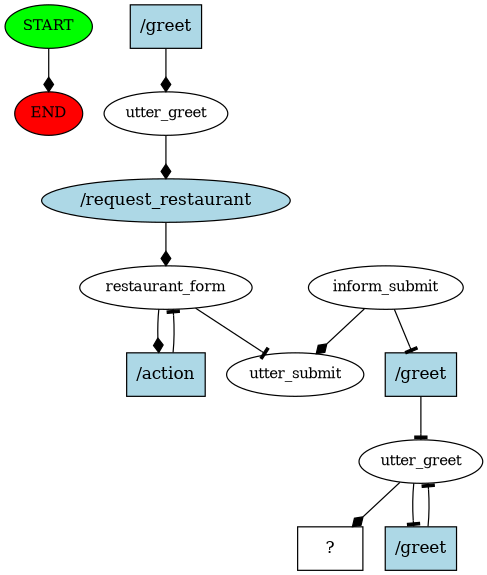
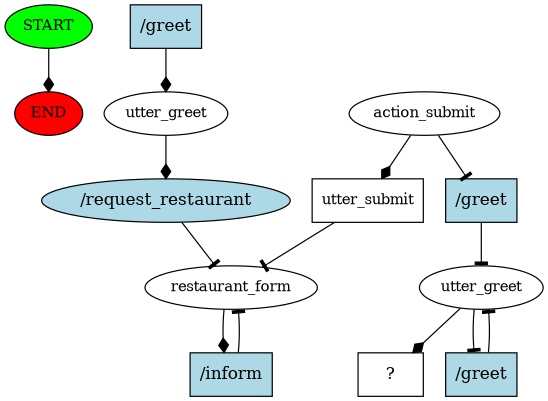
edge "/request_restaurant" -> "restaurant_form": arrowhead diamond -> tee
node "inform_submit": label "inform_submit" -> "action_submit"
edge "restaurant_form" -> "utter_submit": reversed
node "/action": label "/action" -> "/inform"
node "utter_submit": shape ellipse -> box
